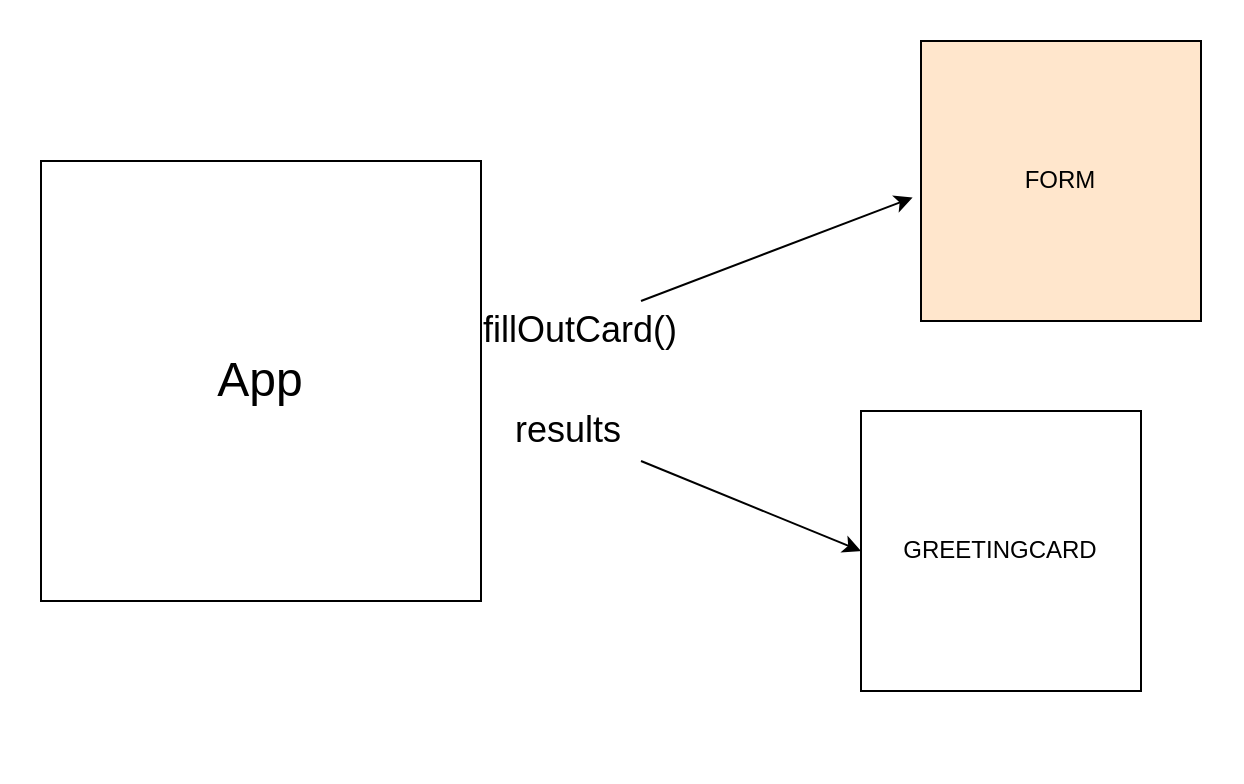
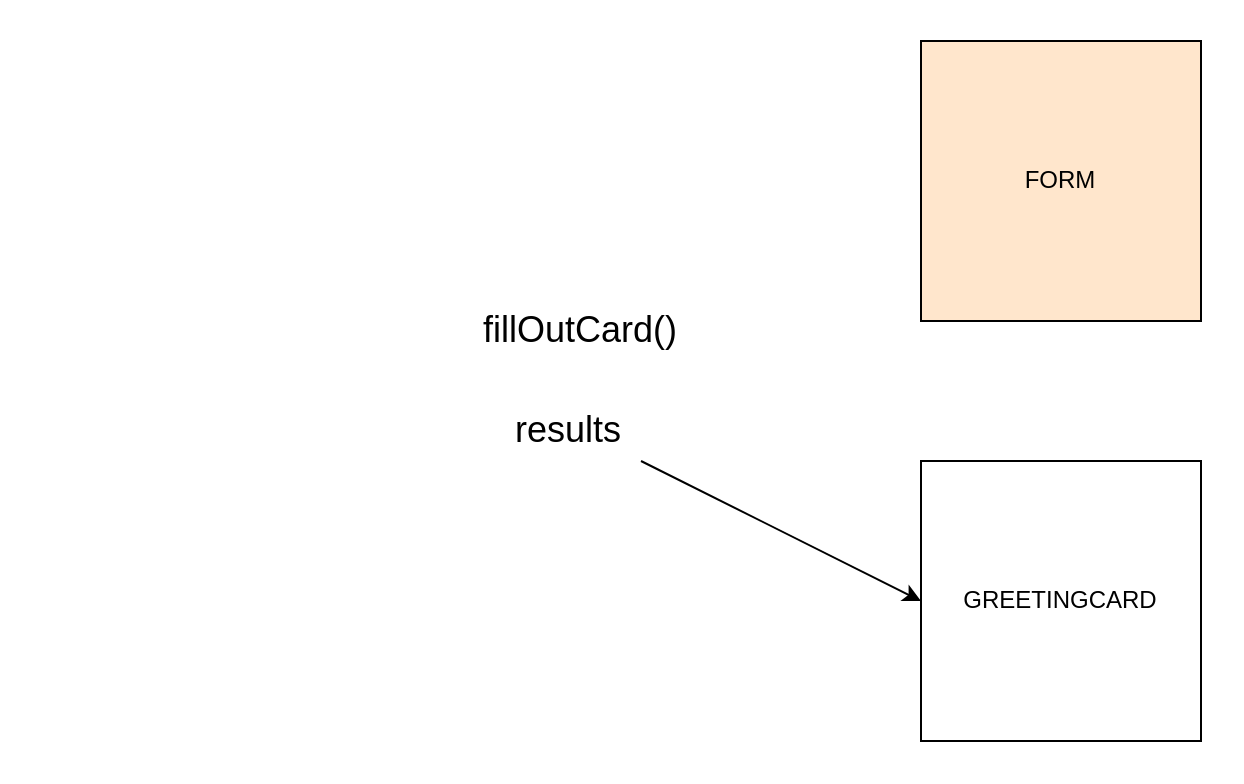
edge "fillOutCard()" -> "FORM": removed
node "App": removed
node "GREETINGCARD": moved (1001, 551) -> (1061, 601)
